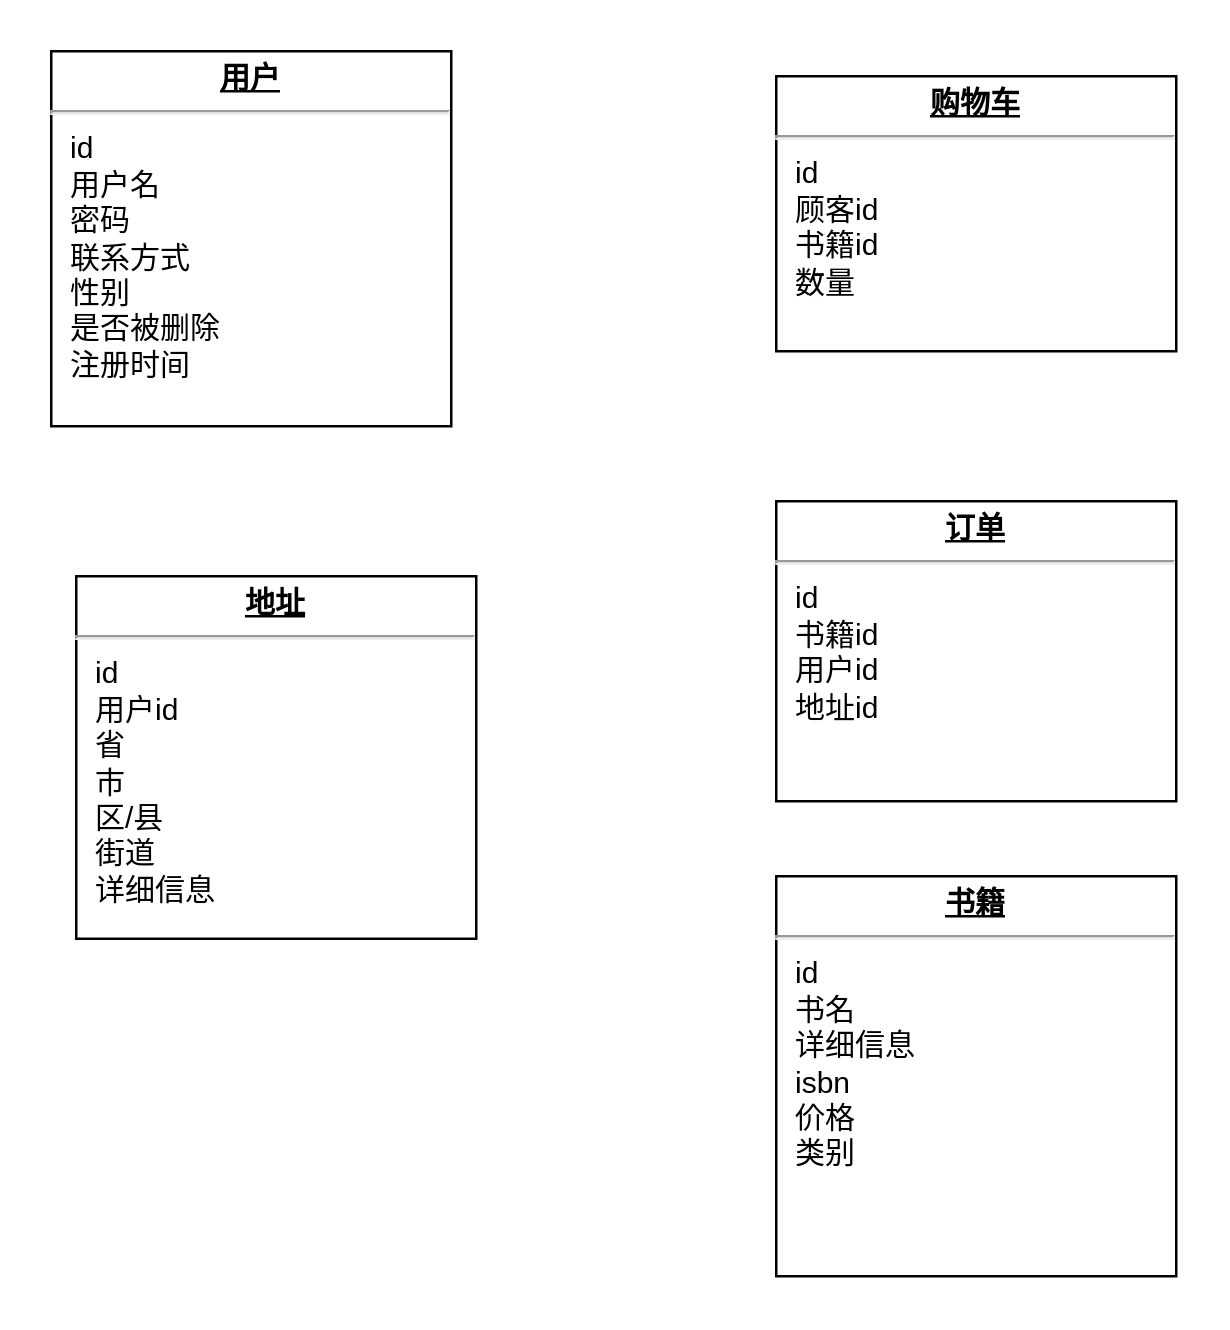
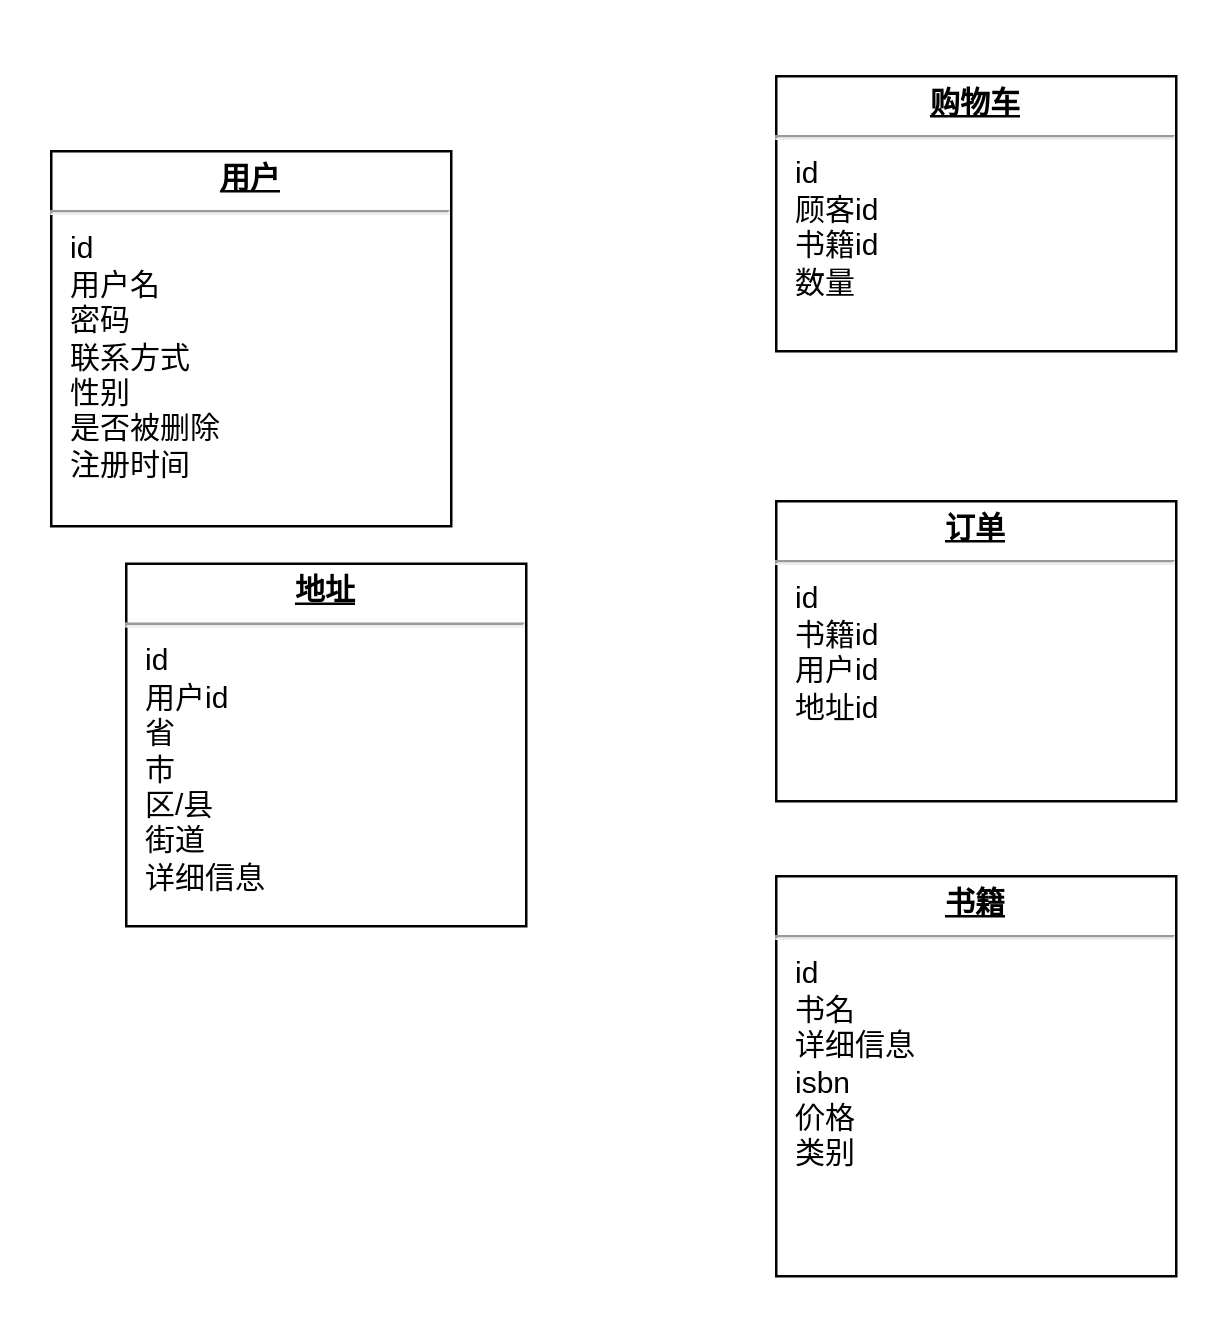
node "用户 id 用户名 密码 联系方式 性别 是否被删除 注册时间": moved (251, 239) -> (251, 339)
node "地址 id 用户id 省 市 区/县 街道 详细信息": moved (276, 758) -> (326, 745)
